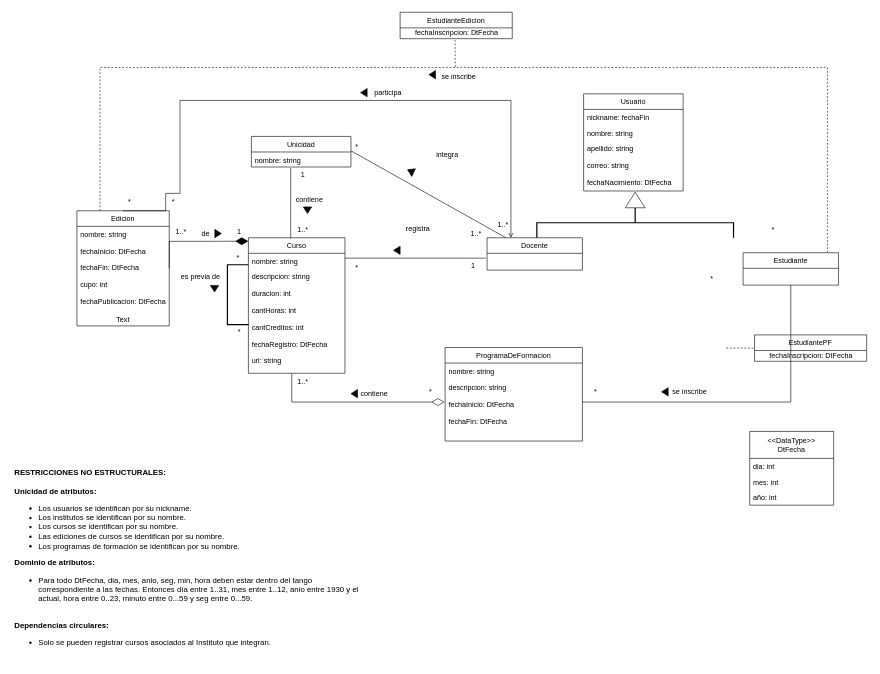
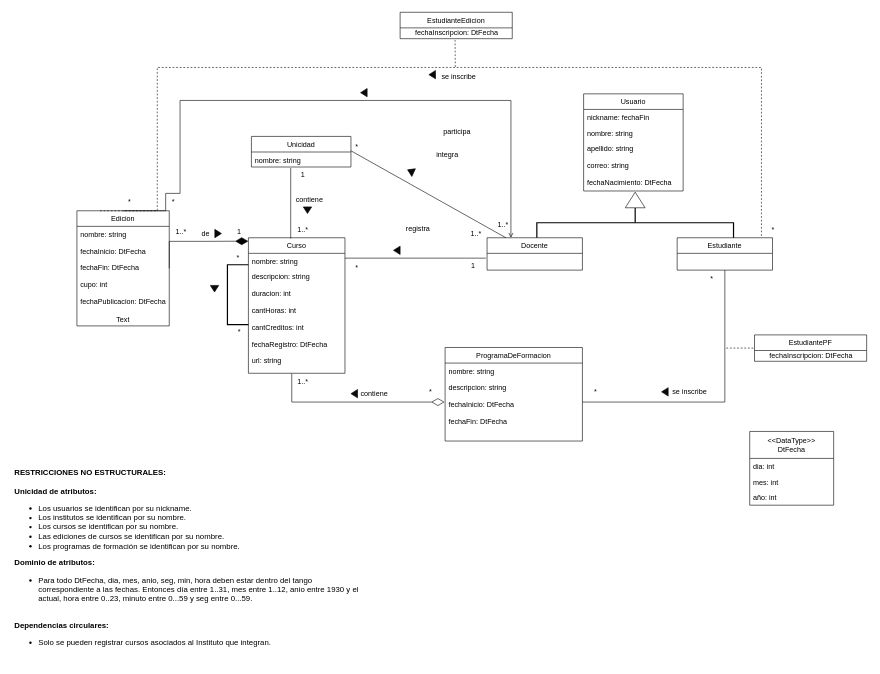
node "participa": moved (388, 93) -> (457, 132)
node "Estudiante": moved (791, 269) -> (725, 254)
node "es previa de": removed
